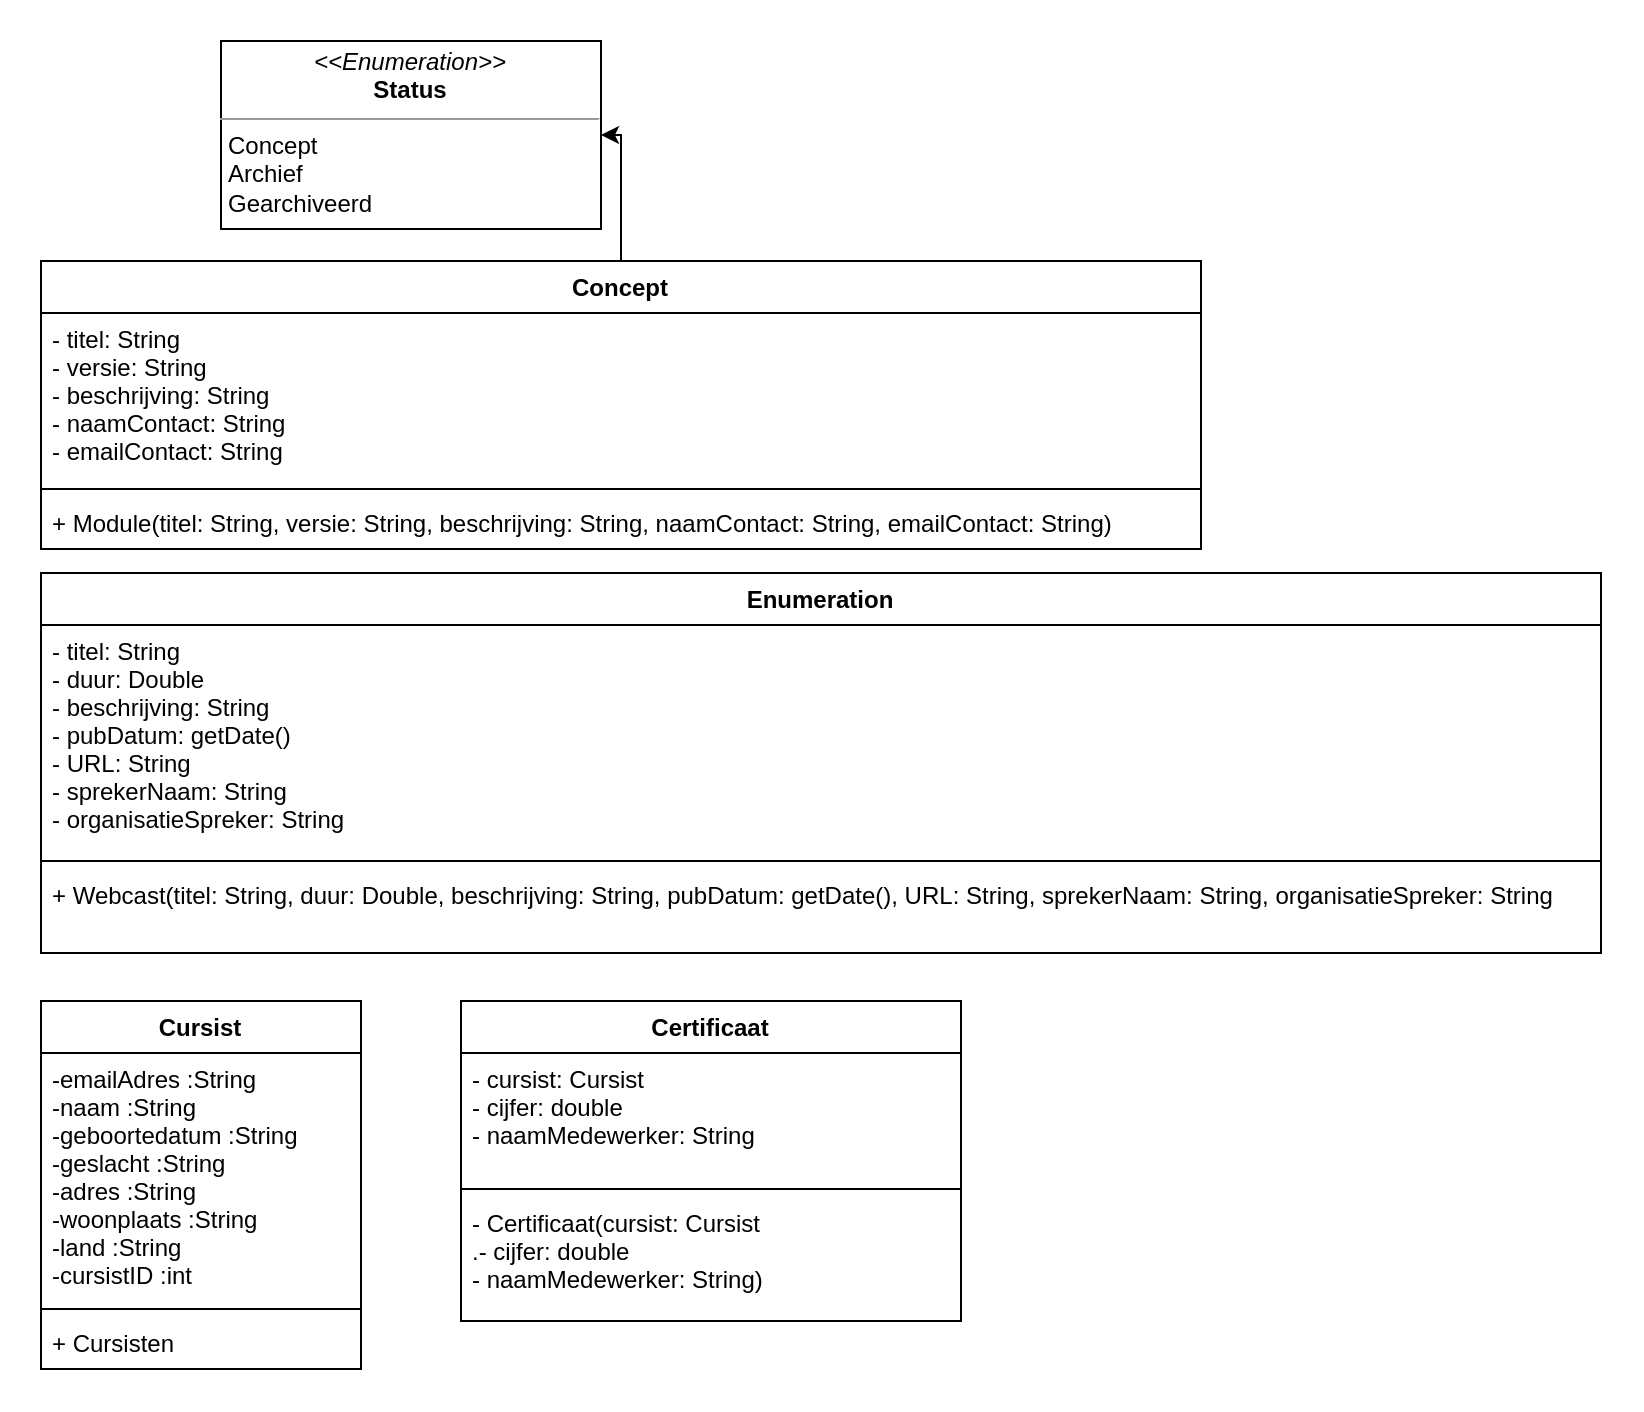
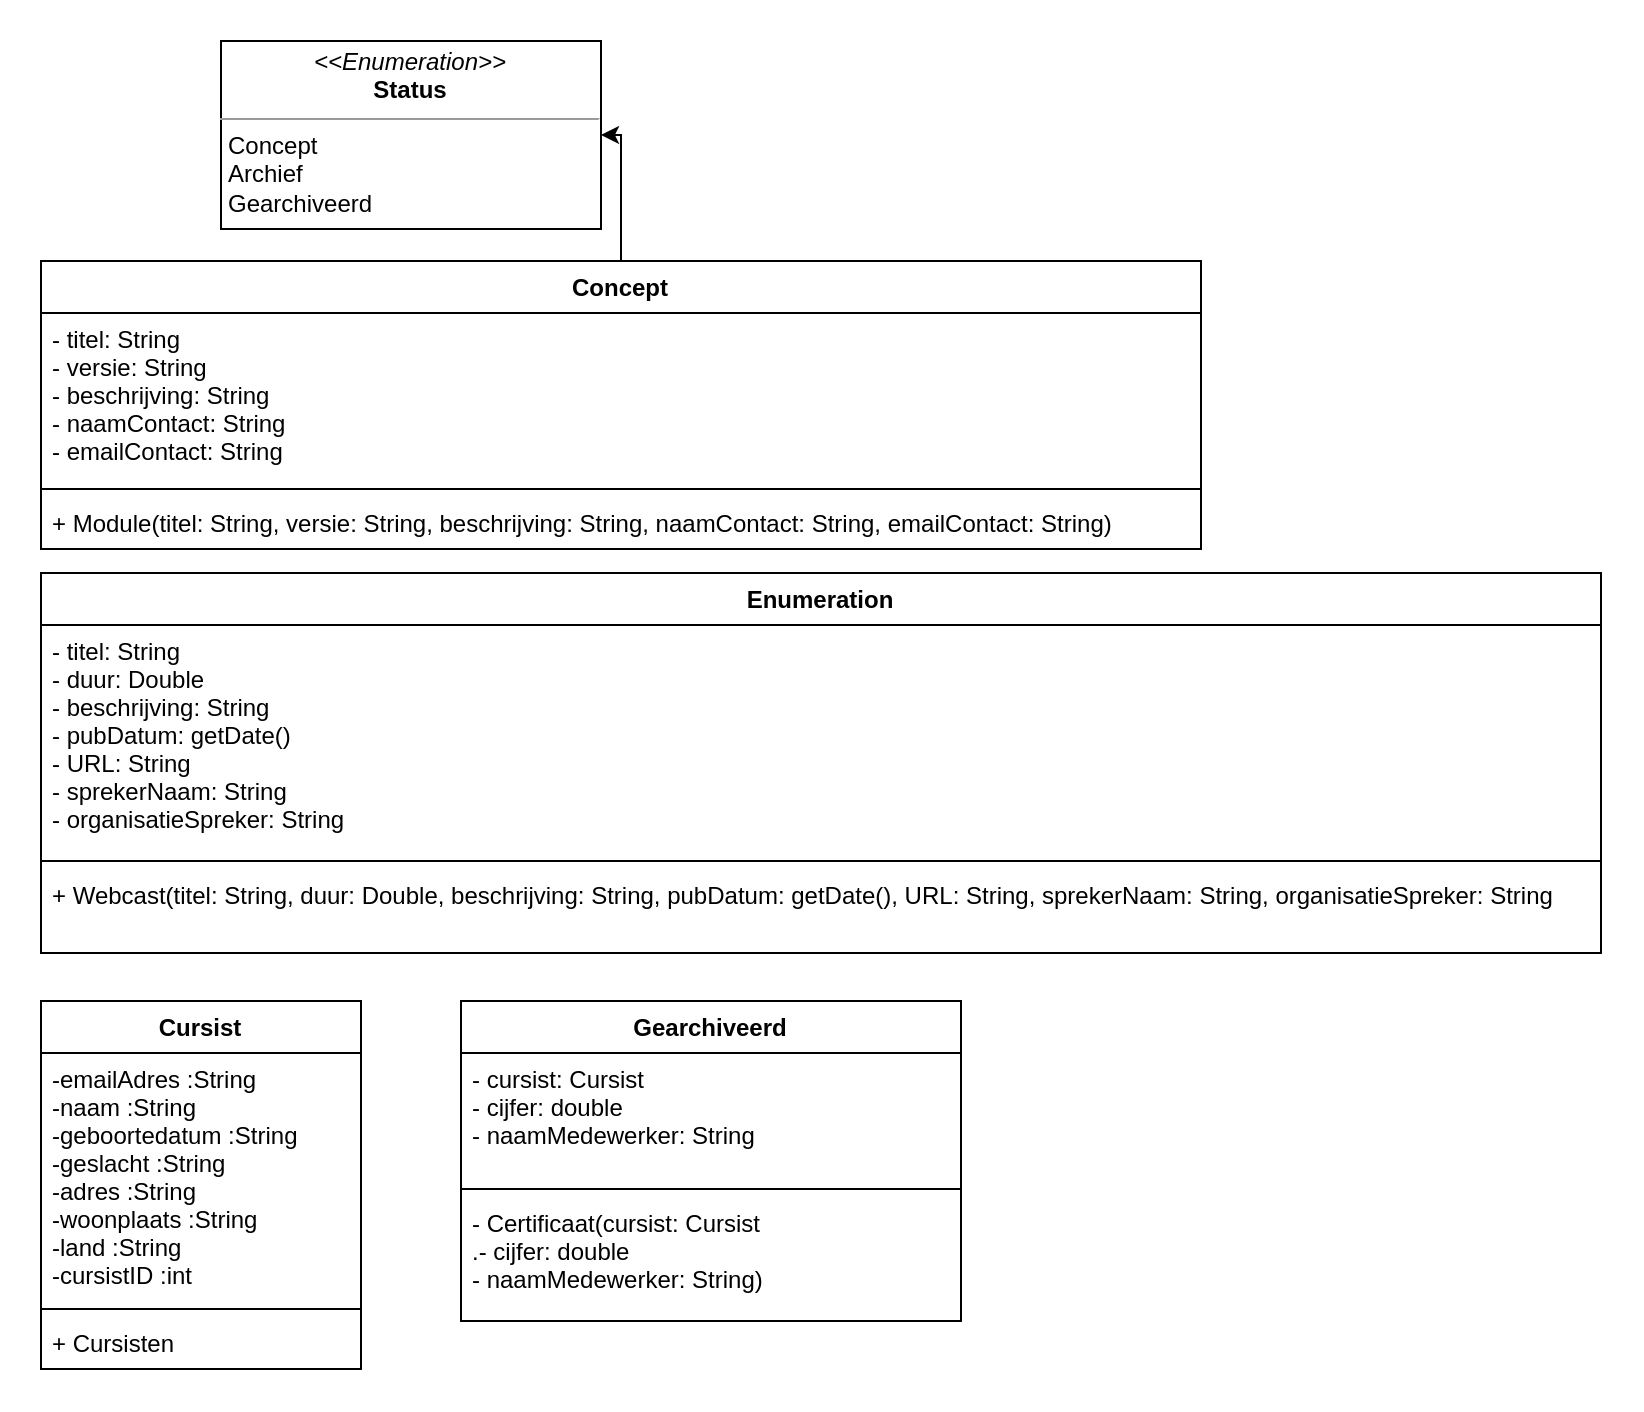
node "Certificaat": label "Certificaat" -> "Gearchiveerd"
